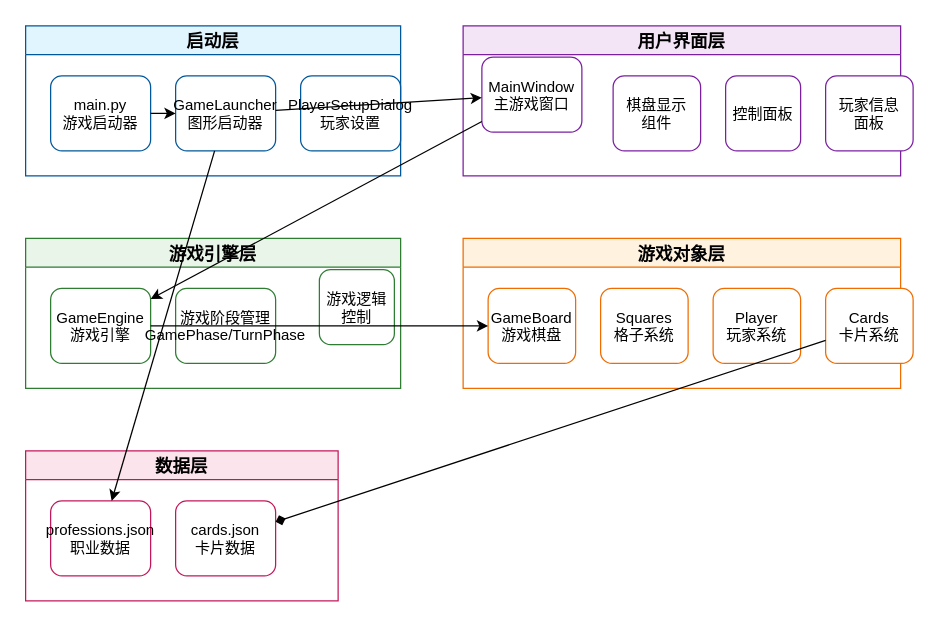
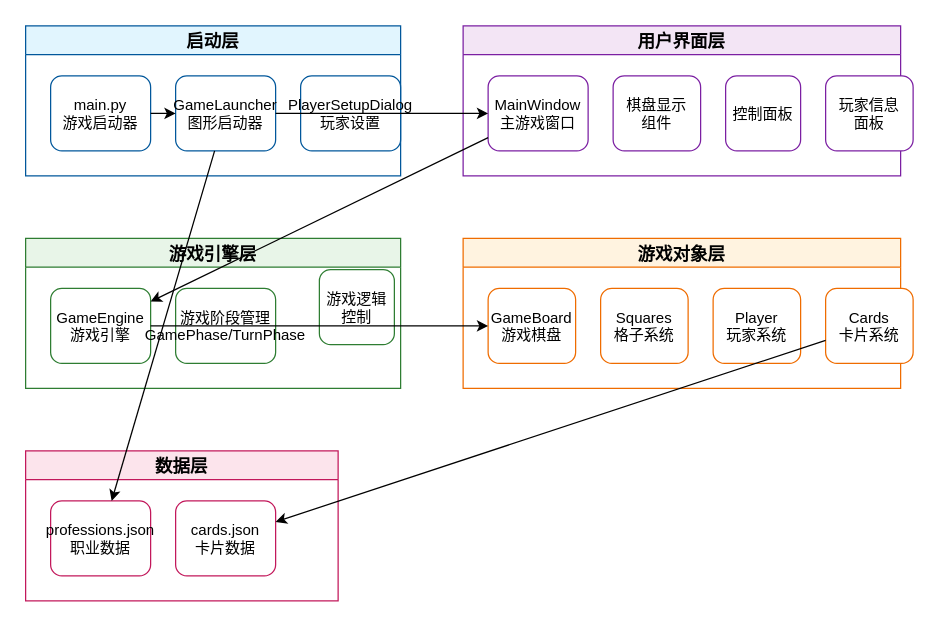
node "MainWindow 主游戏窗口": moved (532, 94) -> (538, 113)
edge "Cards 卡片系统" -> "cards.json 卡片数据": arrowhead diamond -> classic
